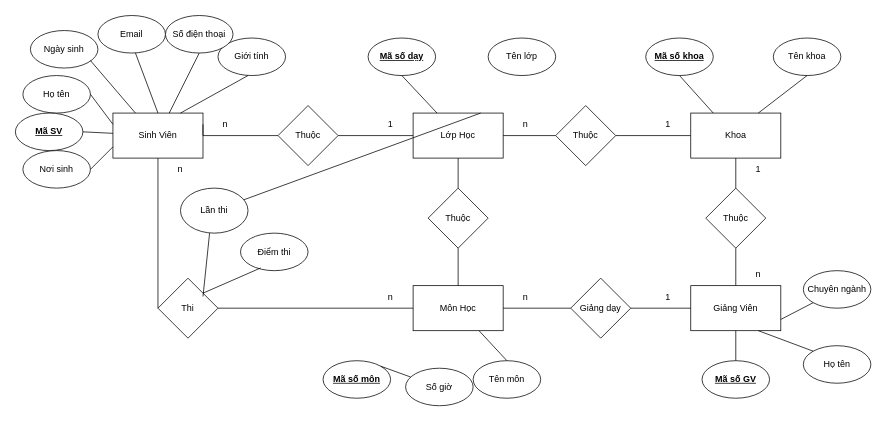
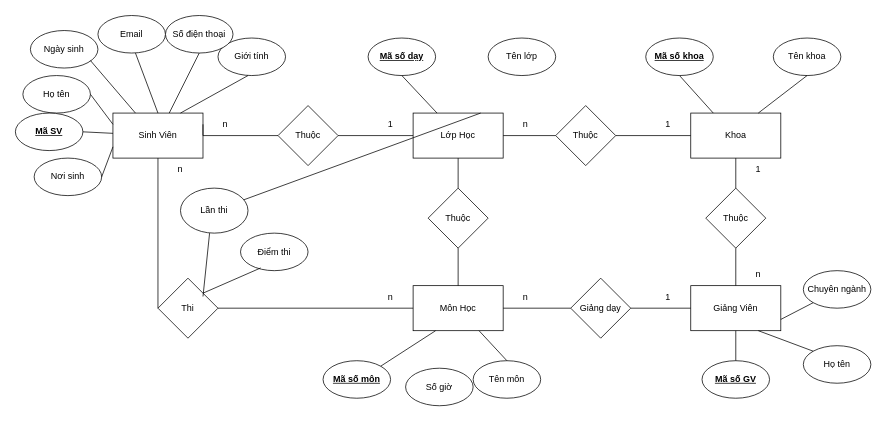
node "Nơi sinh": moved (57, 169) -> (68, 177)
edge "Mã số môn" -- "Số giờ": now "Mã số môn" -- "Môn Học"
